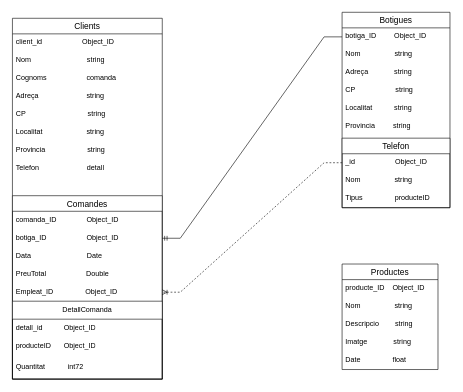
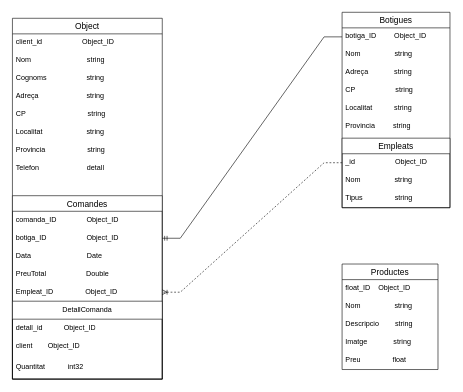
node "Clients": label "Clients" -> "Object"
node "Cognoms comanda": label "Cognoms comanda" -> "Cognoms string"
node "Telefon": label "Telefon" -> "Empleats"
node "Tipus producteID": label "Tipus producteID" -> "Tipus string"
node "producte_ID Object_ID": label "producte_ID Object_ID" -> "float_ID Object_ID"
node "producteID Object_ID": label "producteID Object_ID" -> "client Object_ID"
node "Date float": label "Date float" -> "Preu float"
node "Quantitat int72": label "Quantitat int72" -> "Quantitat int32"
